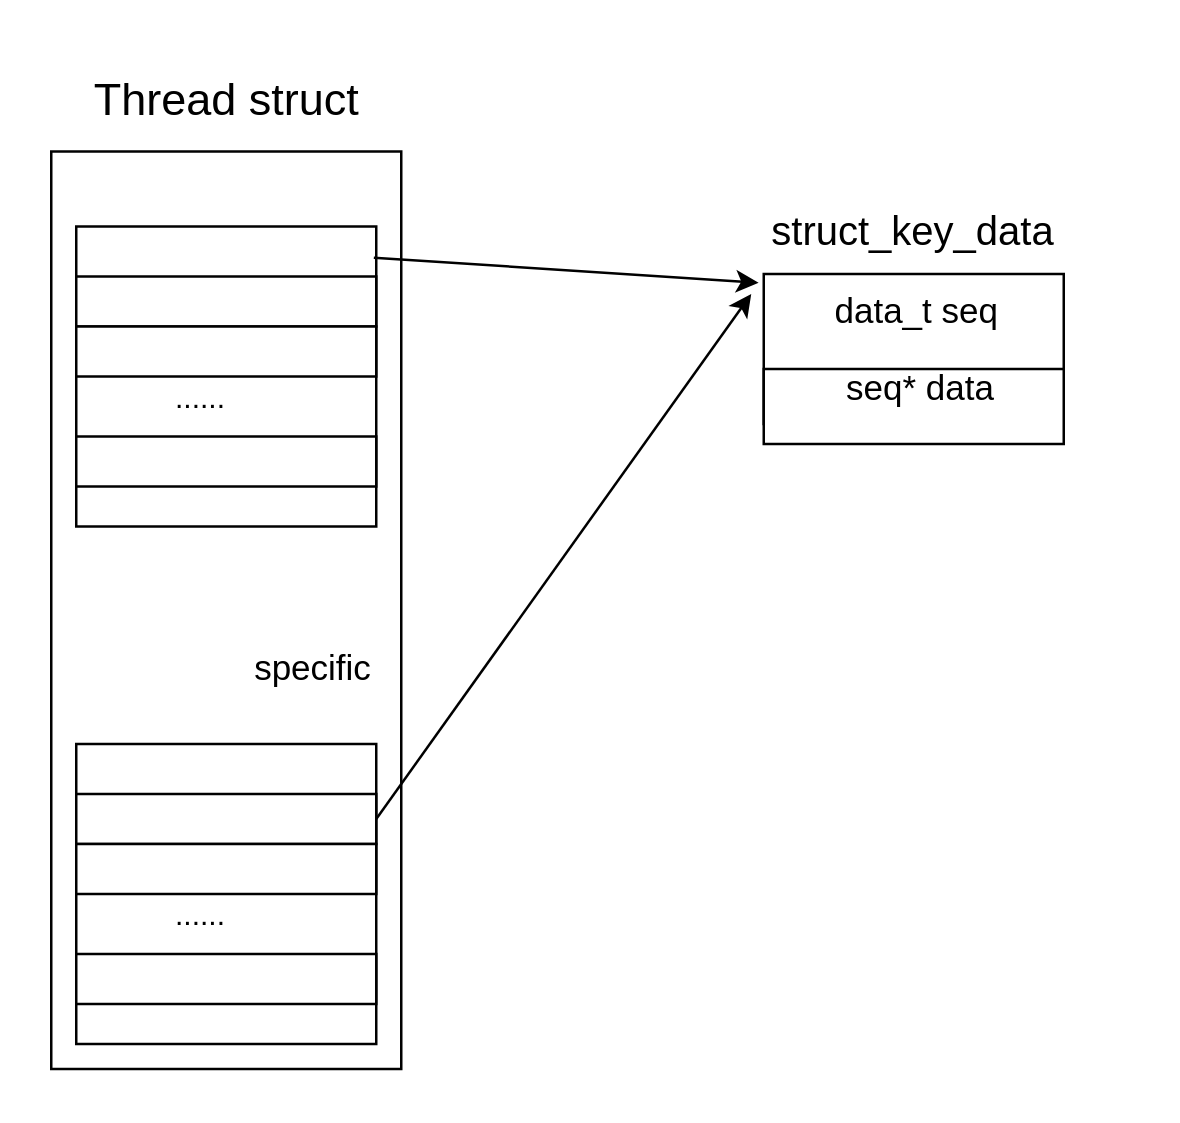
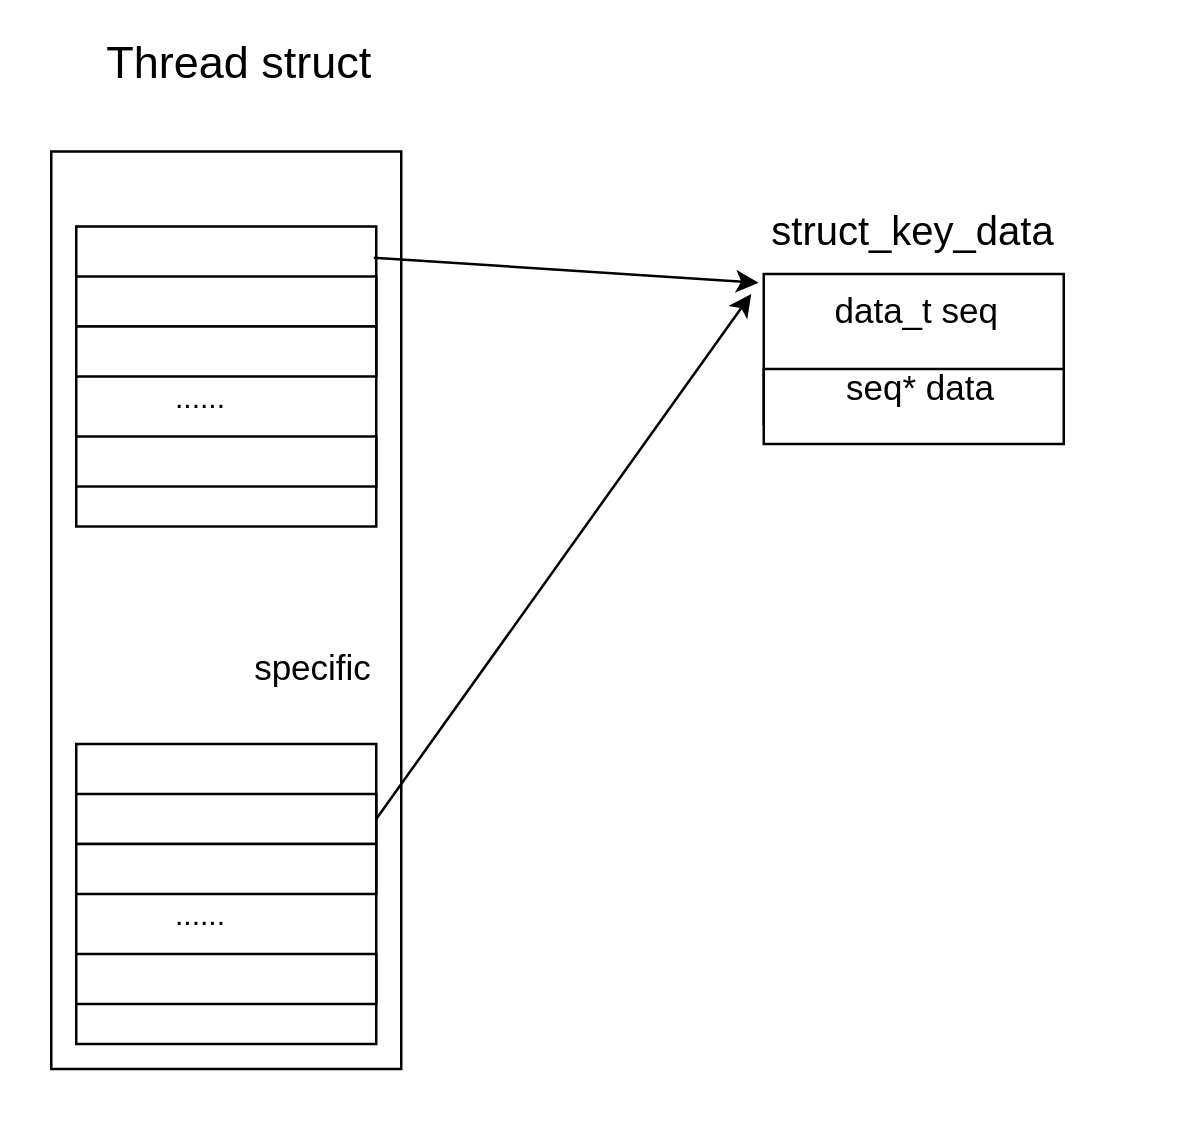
node "Thread struct": moved (226, 101) -> (239, 64)
